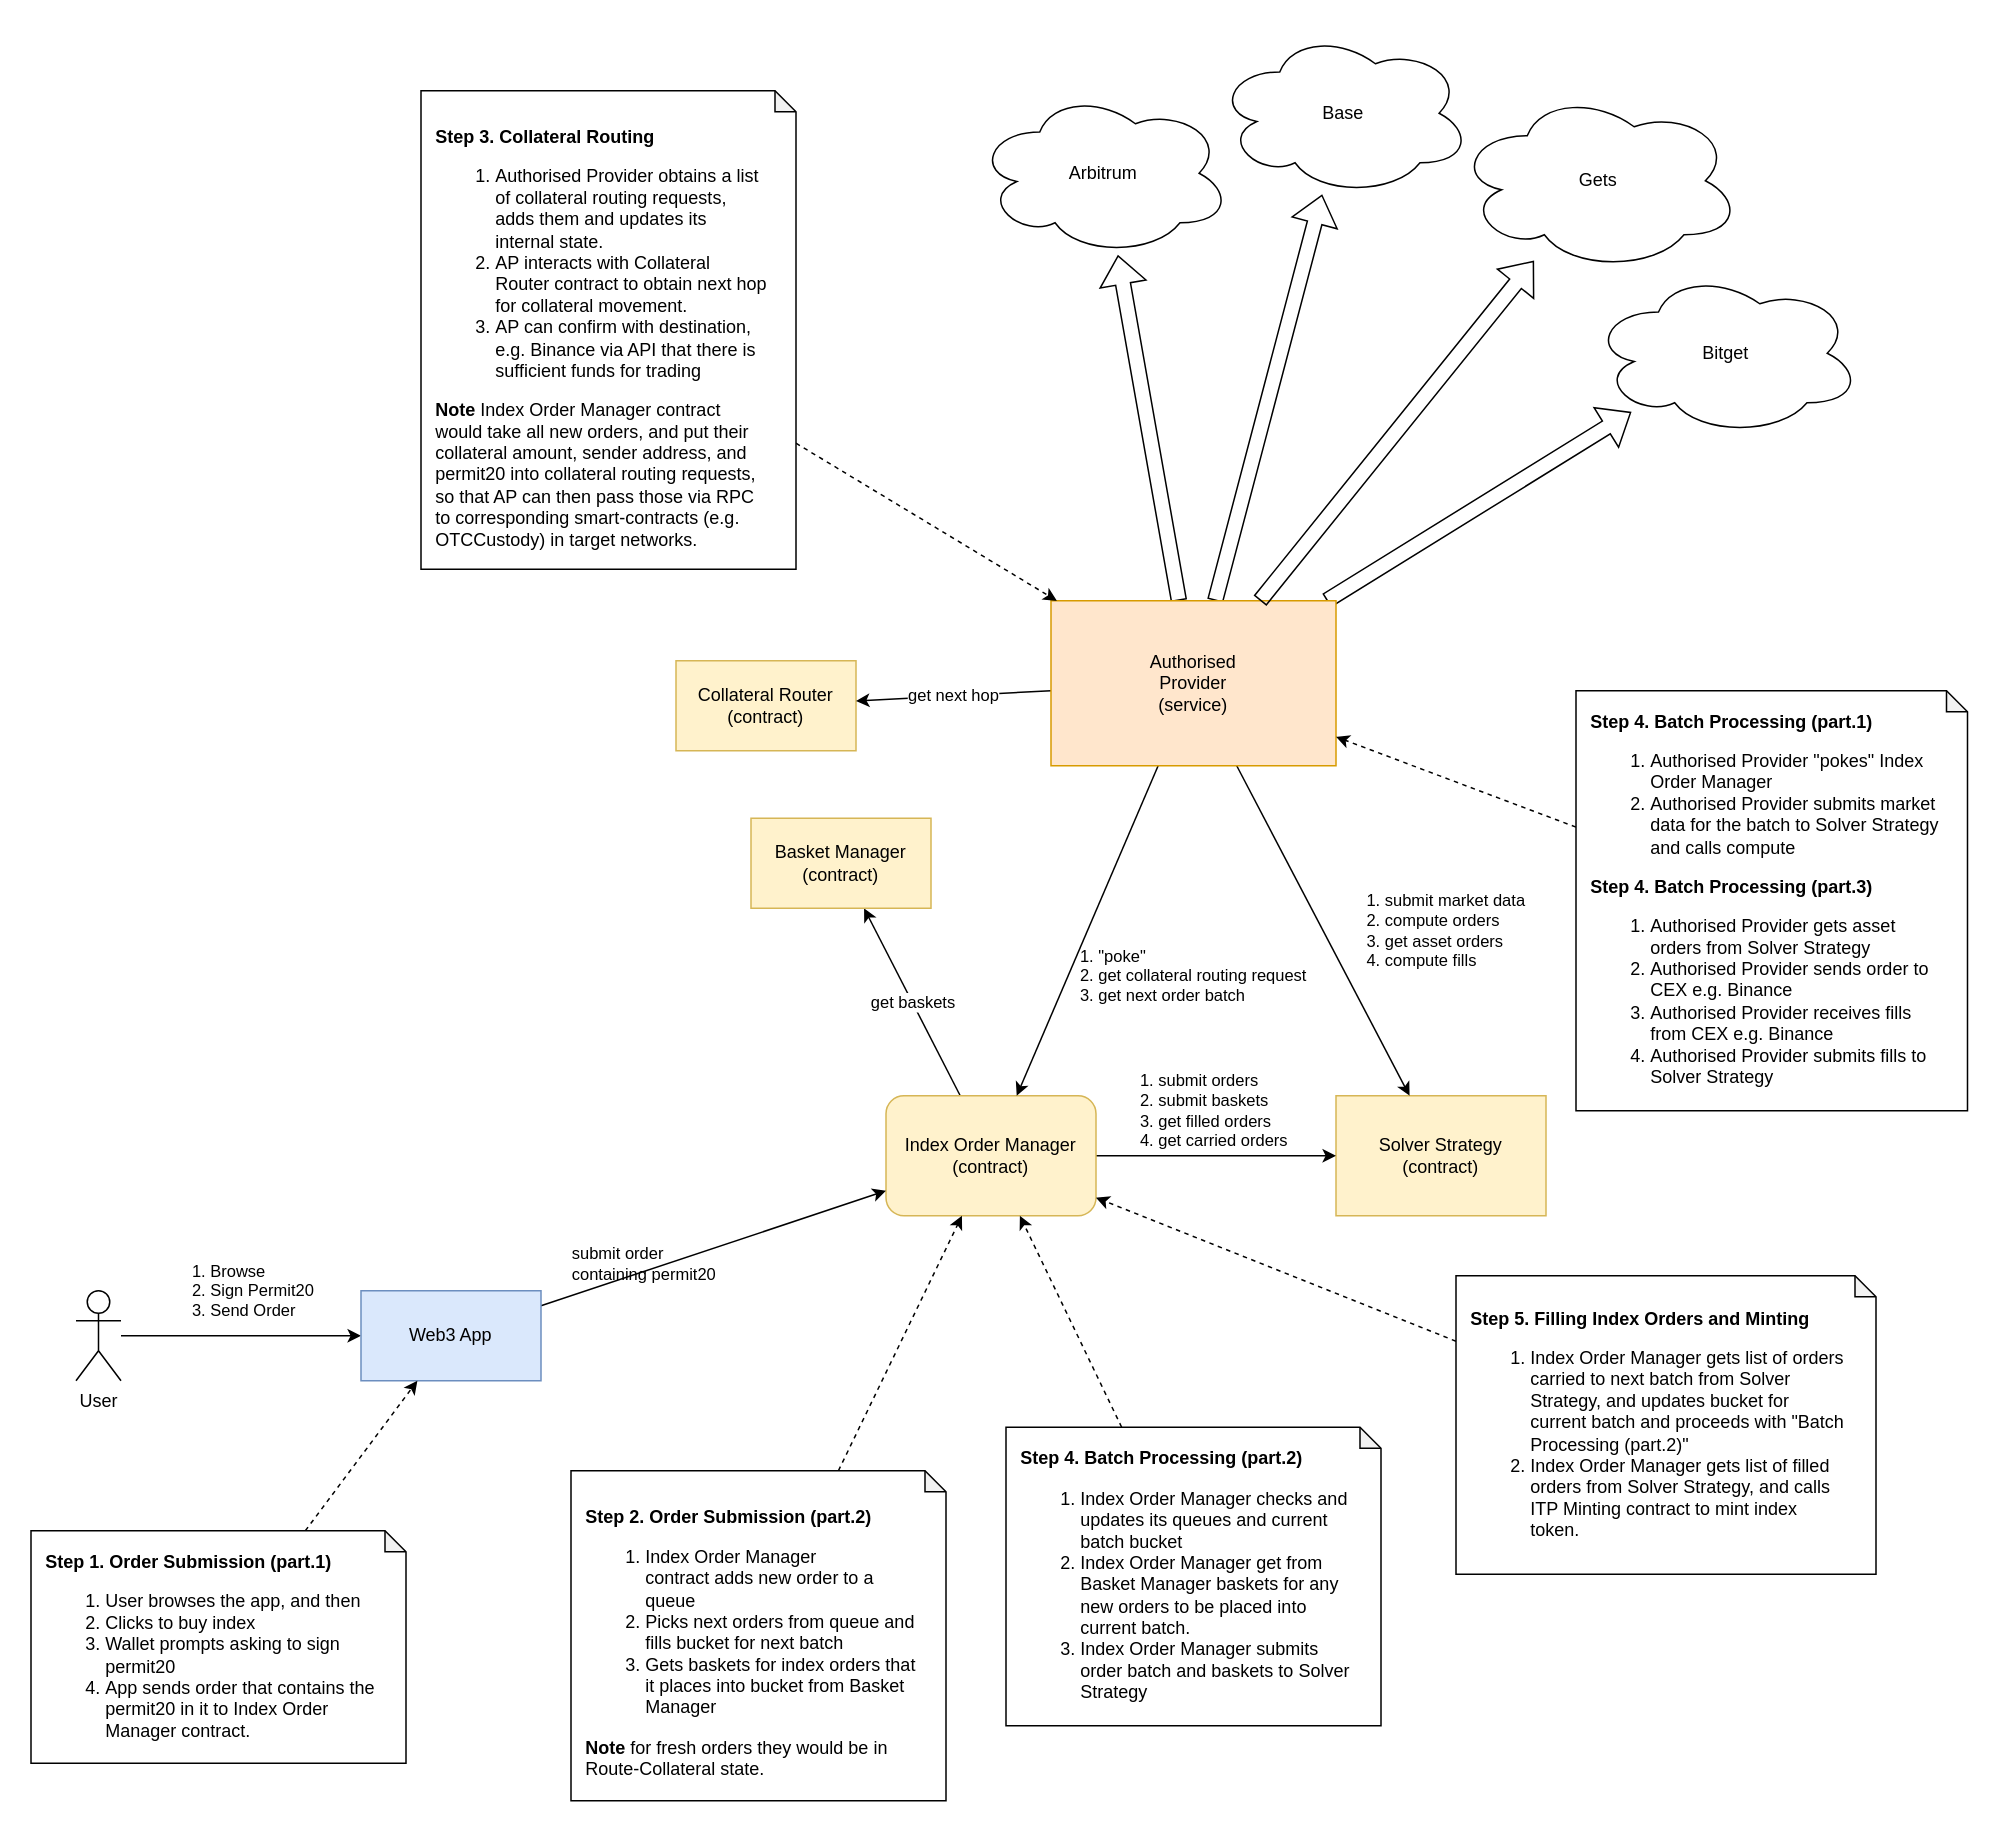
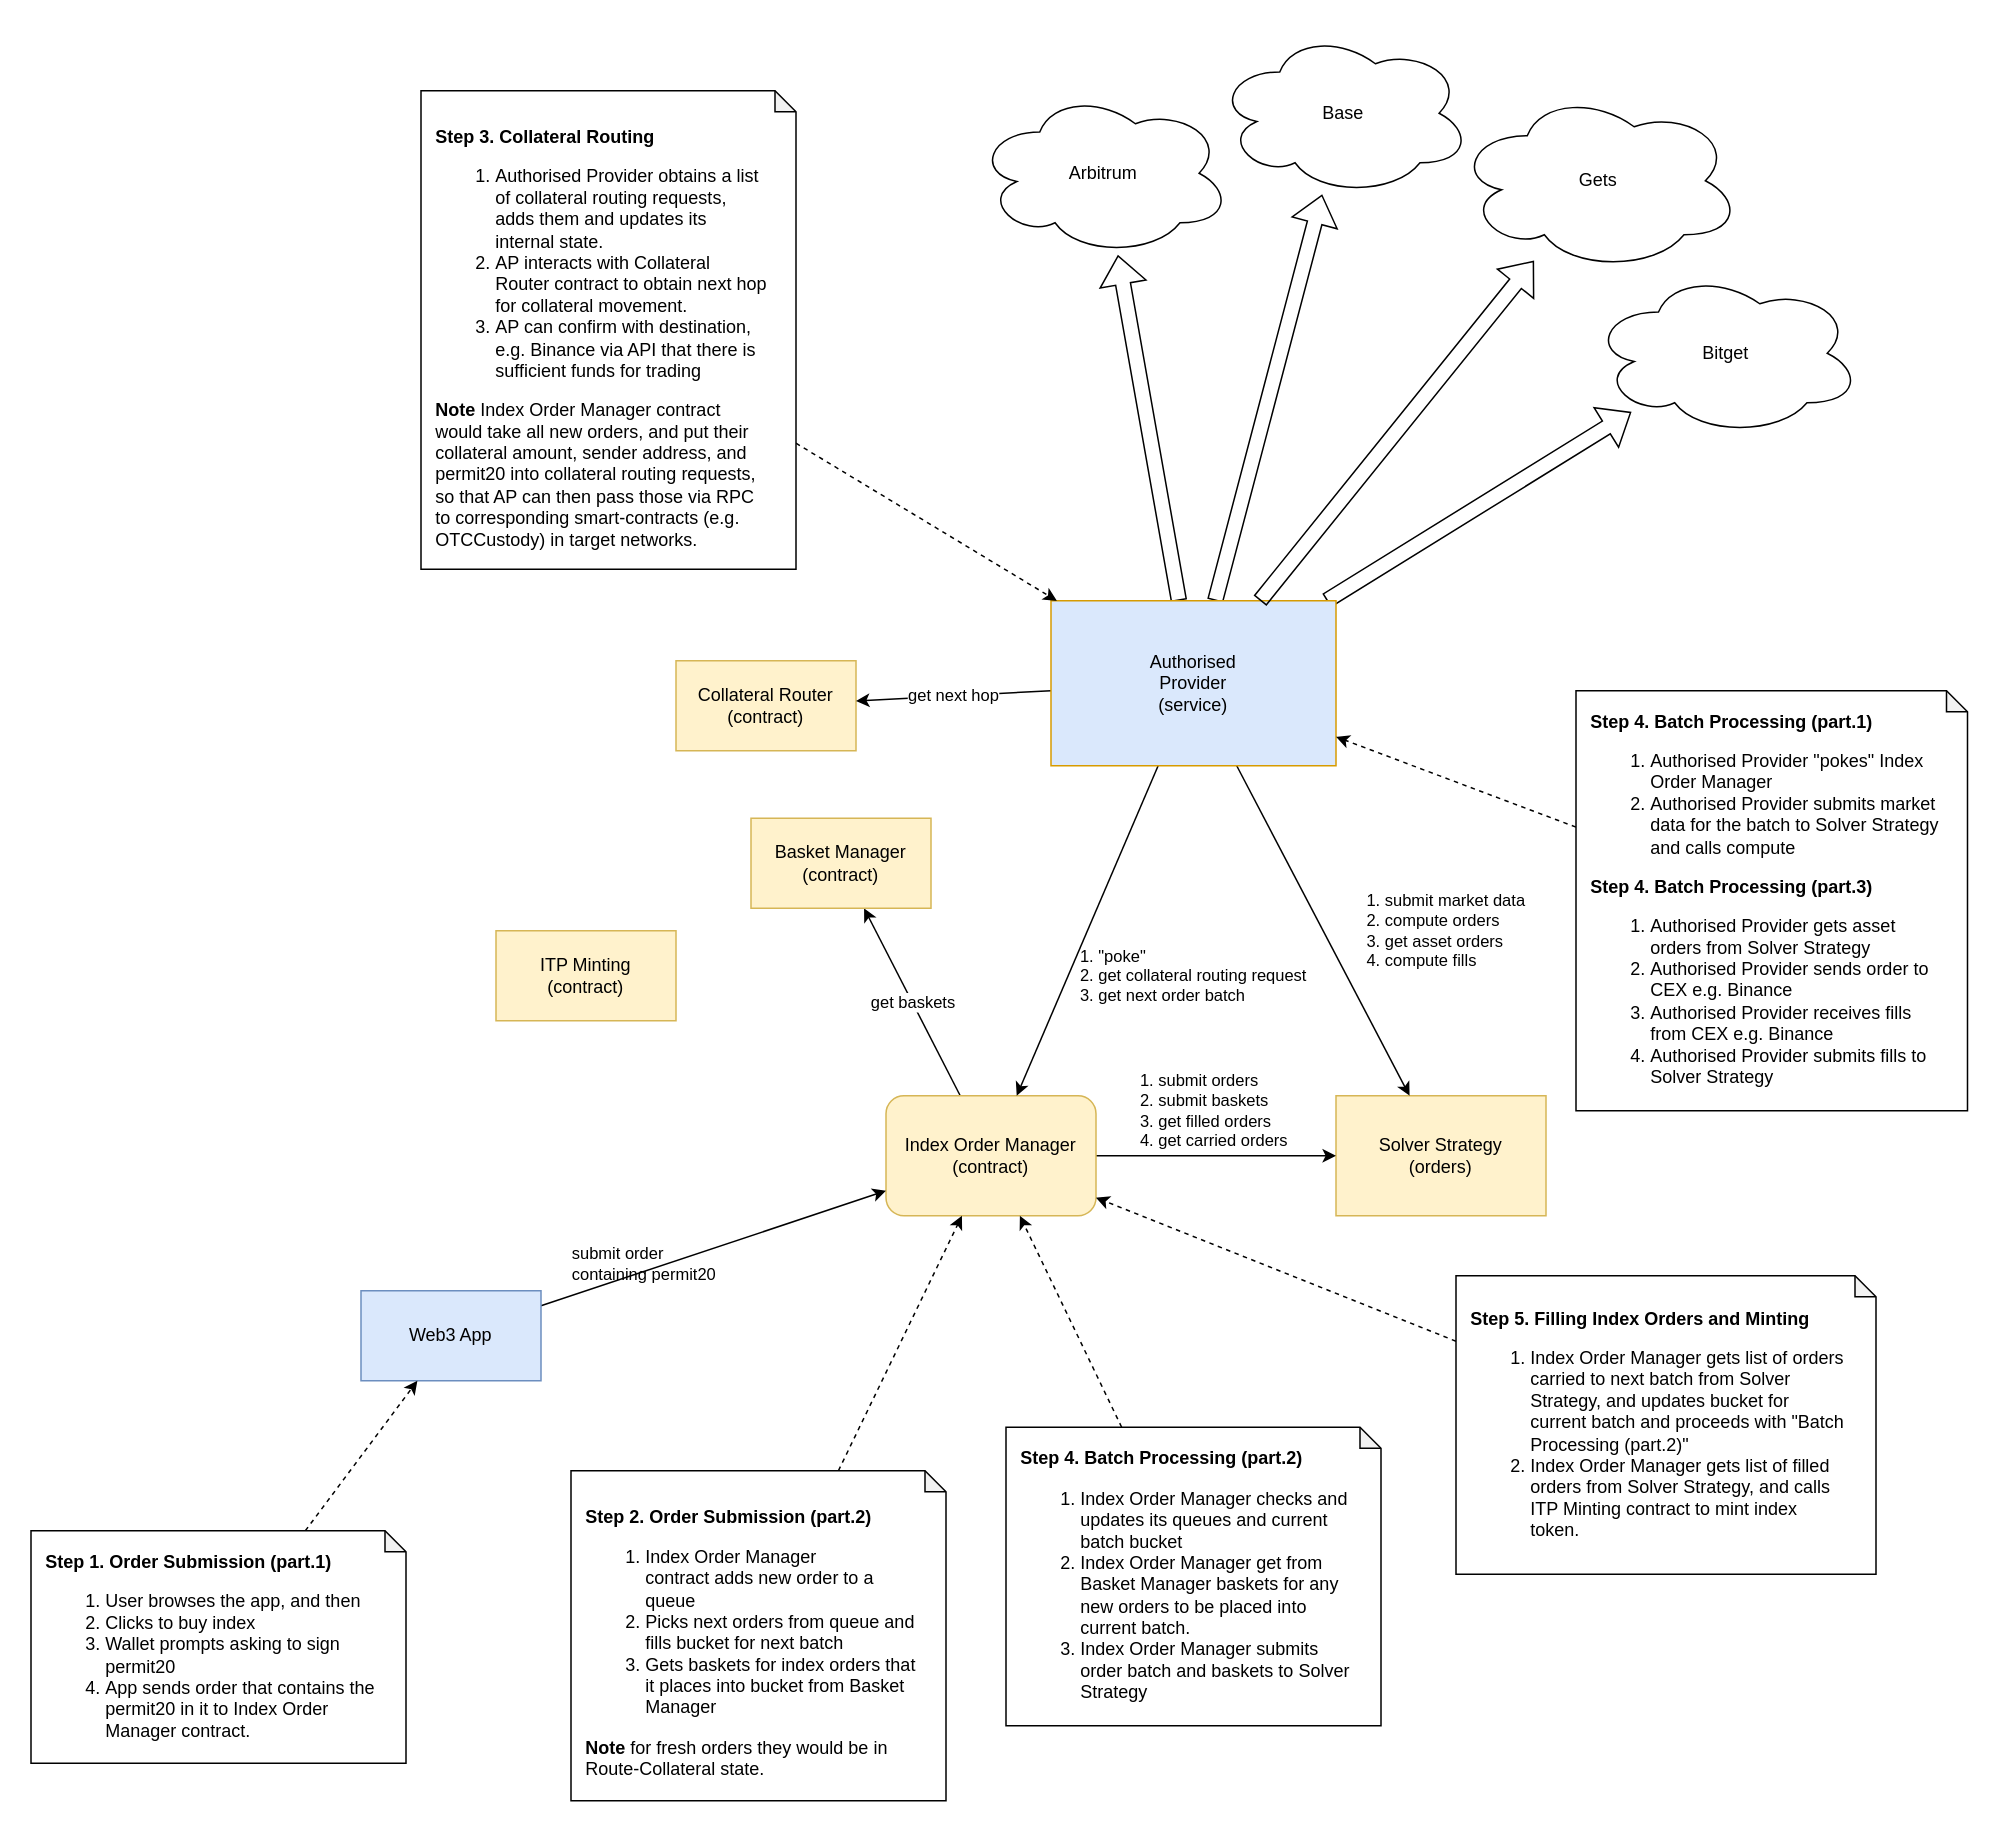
node "Authorised Provider (service)": fillcolor #ffe6cc -> #dae8fc
node "ITP Minting (contract)": added
node "Solver Strategy (contract)": label "Solver Strategy (contract)" -> "Solver Strategy (orders)"
node "User": removed
edge "User" -> "Web3 App": removed, label "Browse Sign Permit20 Send Order"
